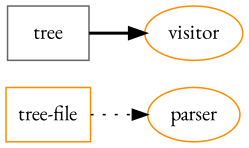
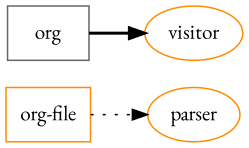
node "tree": label "tree" -> "org"
node "tree-file": label "tree-file" -> "org-file"
